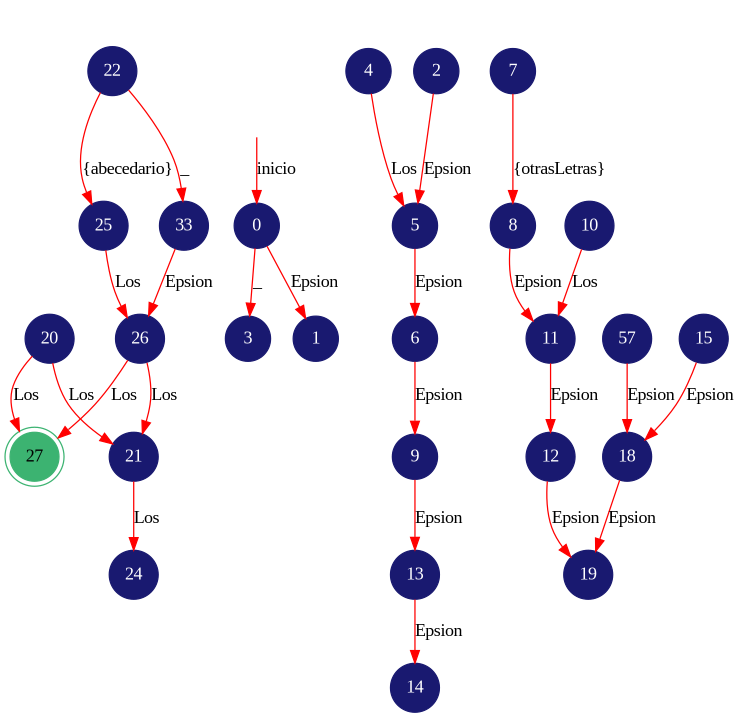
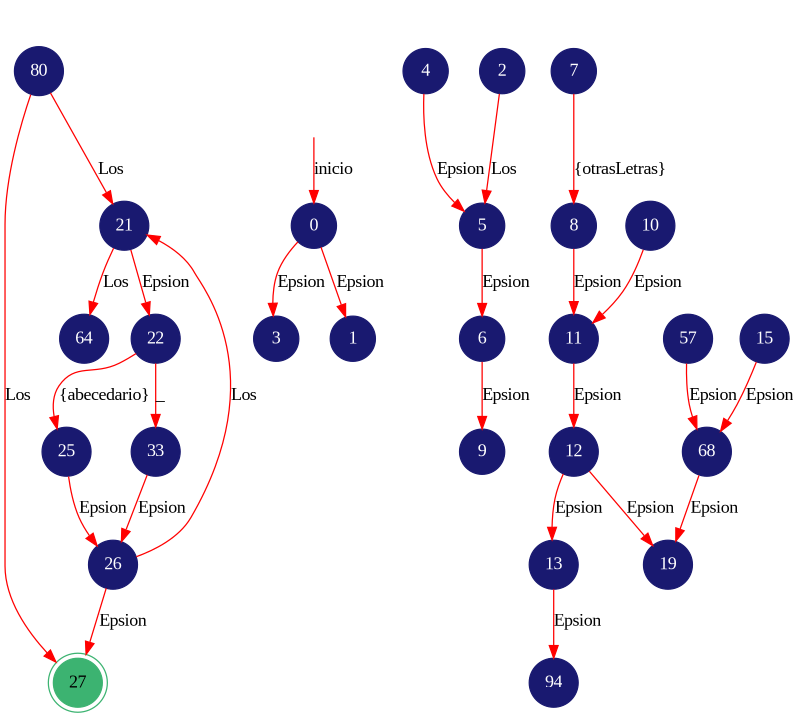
edge "4" -> "5": label "Los" -> "Epsion"
edge "2" -> "5": label "Epsion" -> "Los"
edge "21" -> "22": added, label "Epsion"
edge "25" -> "26": label "Los" -> "Epsion"
edge "0" -> "3": label "_" -> "Epsion"
edge "10" -> "11": label "Los" -> "Epsion"
node "20": label "20" -> "80"
edge "26" -> "27": label "Los" -> "Epsion"
node "18": label "18" -> "68"
edge "9" -> "13": now "12" -> "13"
node "24": label "24" -> "64"
node "14": label "14" -> "94"
